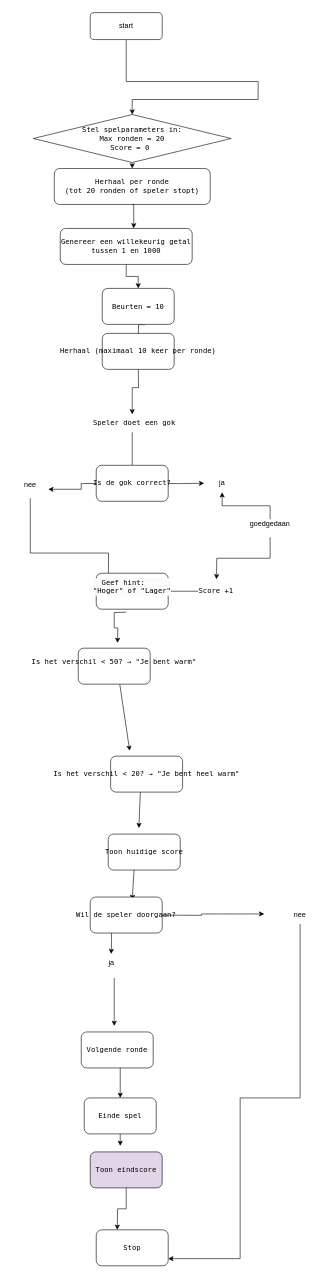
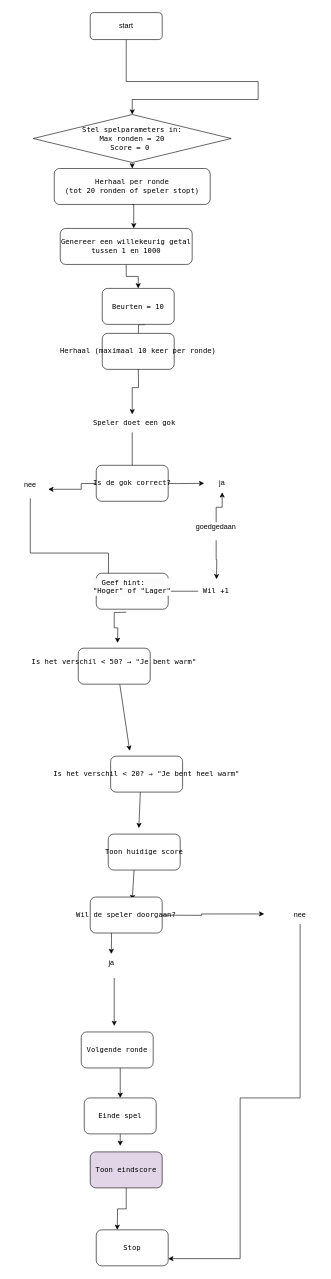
node "goedgedaan": moved (270, 528) -> (216, 531)
node "Score +1": label "Score +1" -> "Wil +1"
